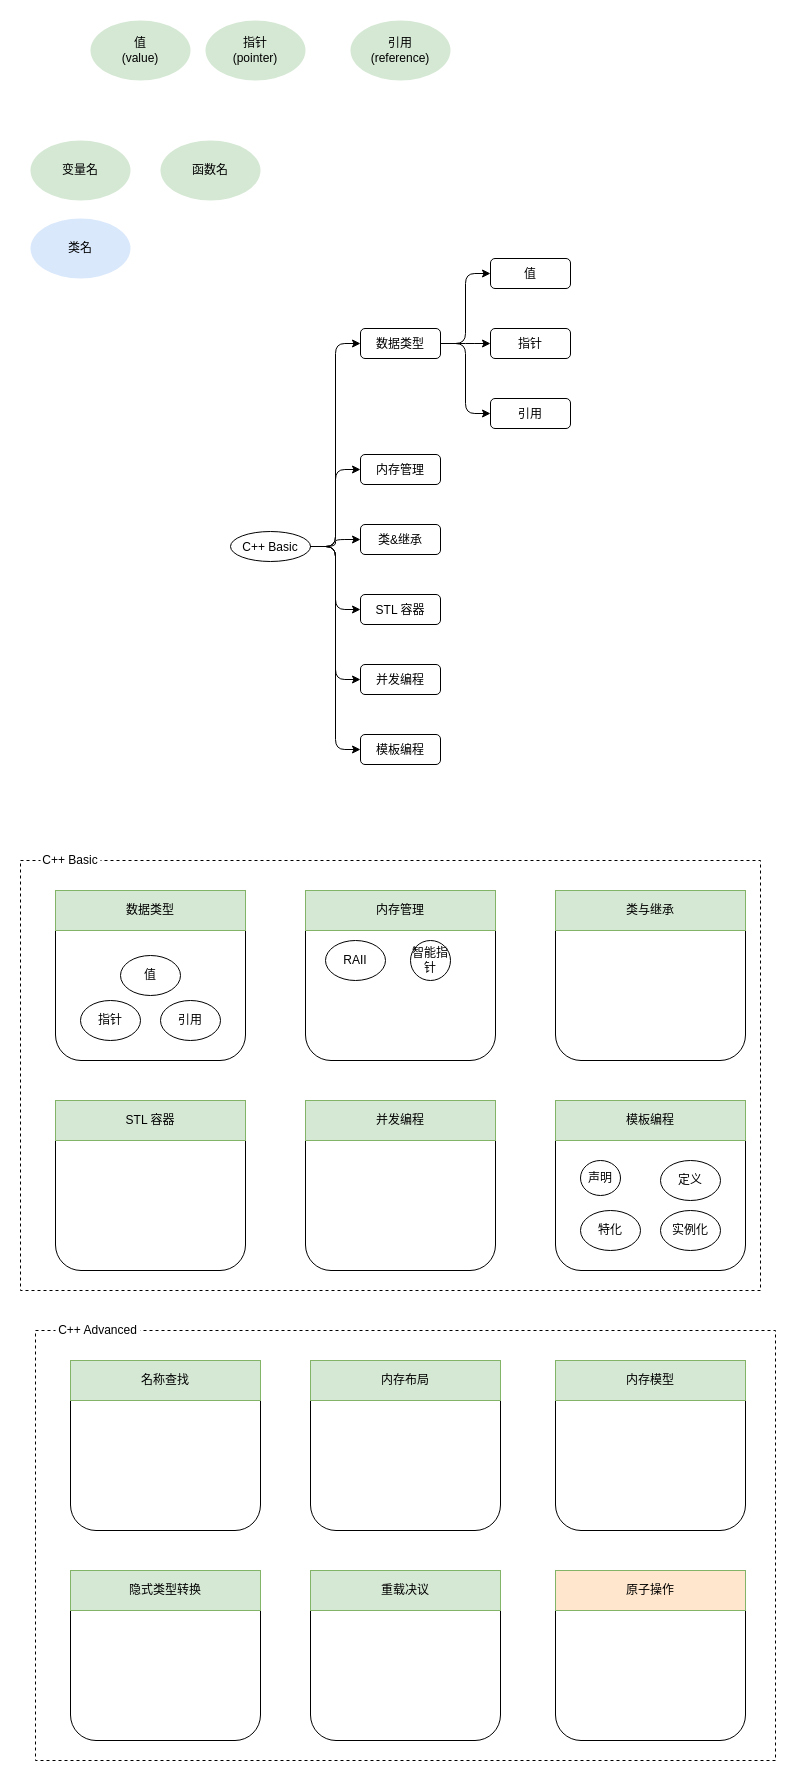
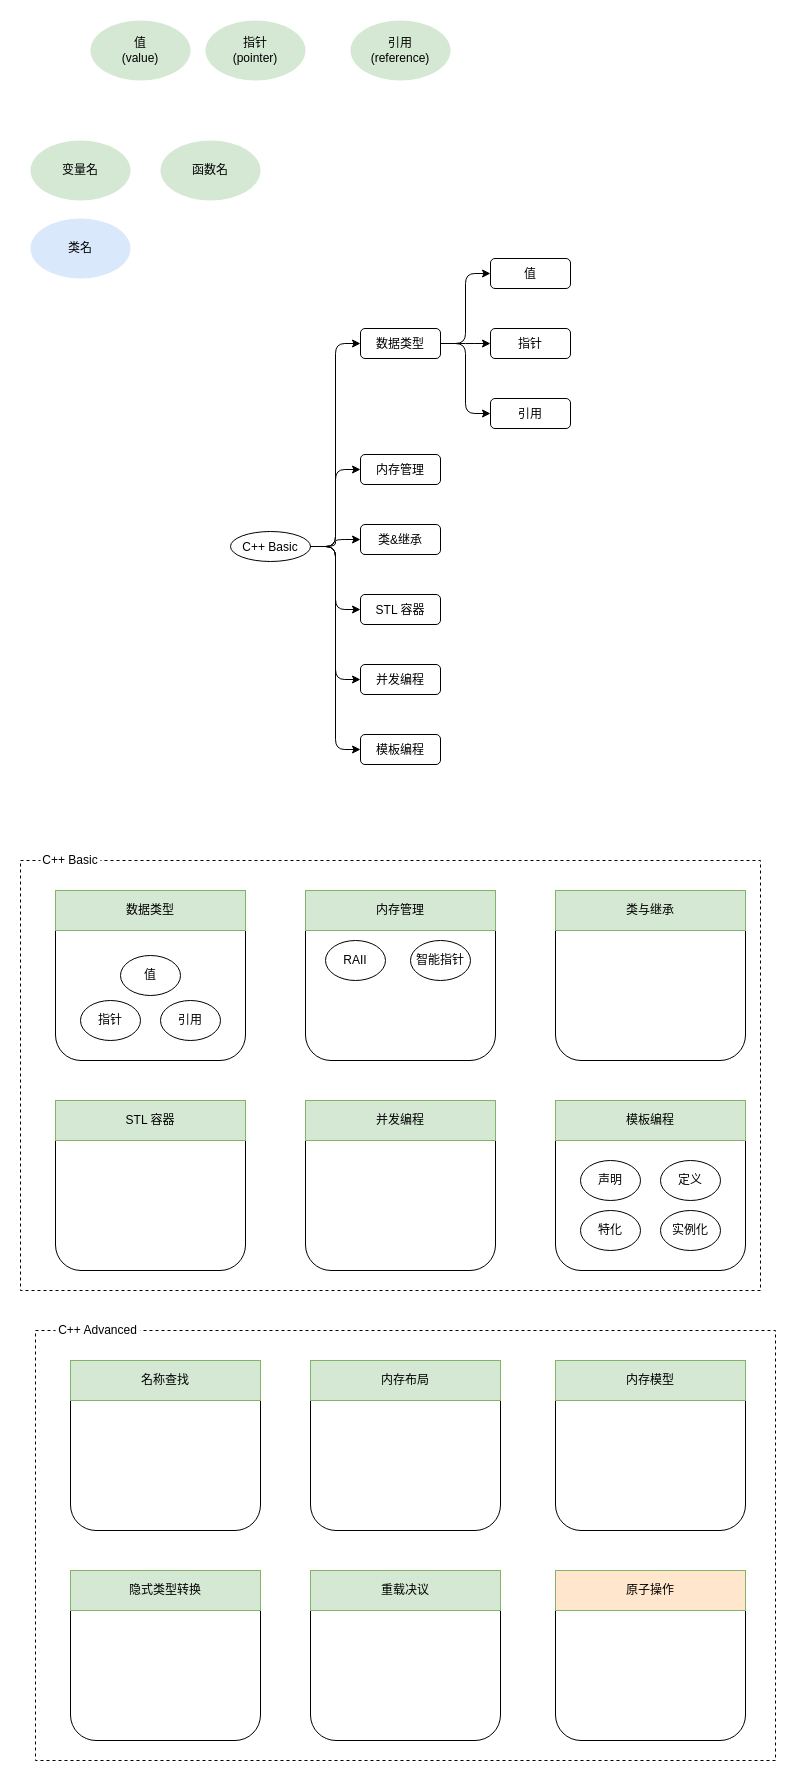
node "智能指针": size 40x40 -> 60x40
node "声明": size 40x35 -> 60x40
